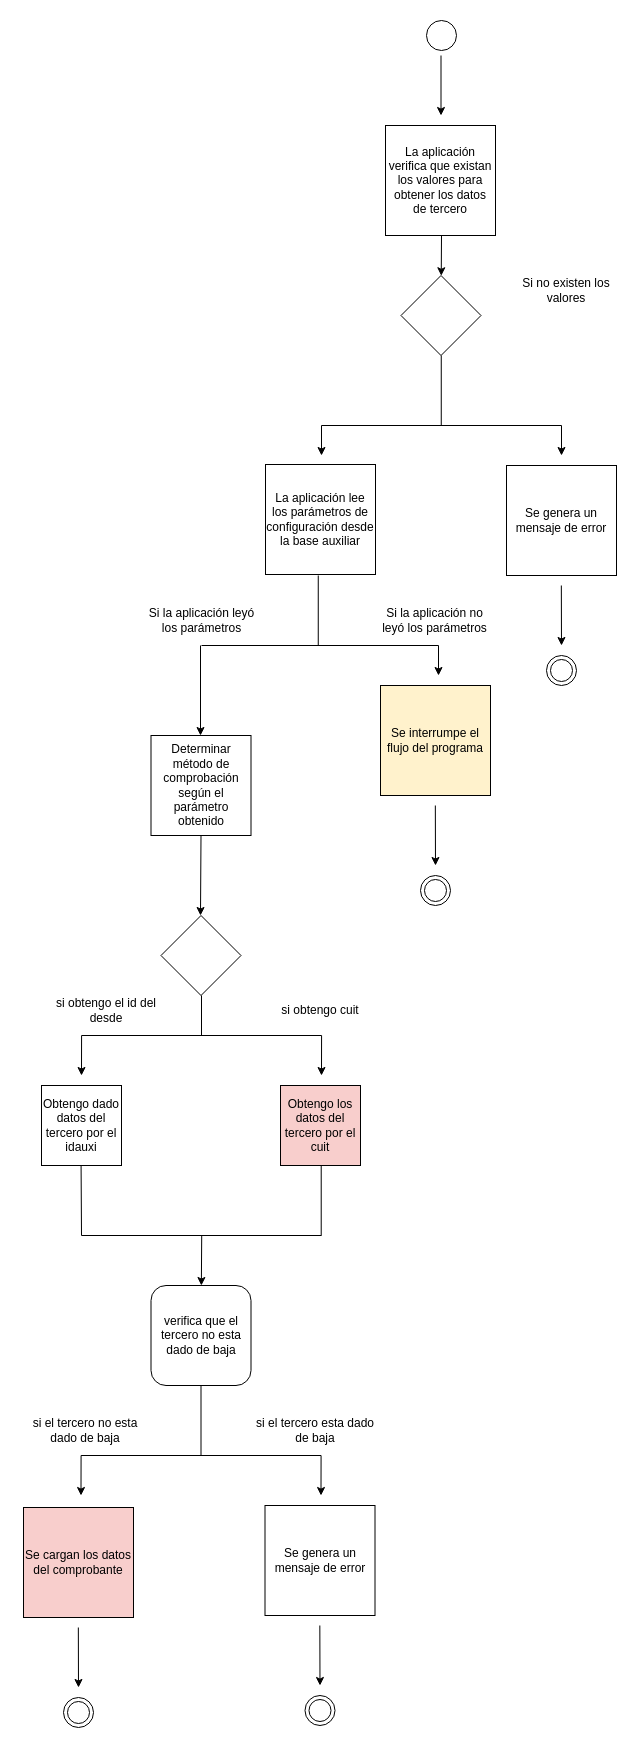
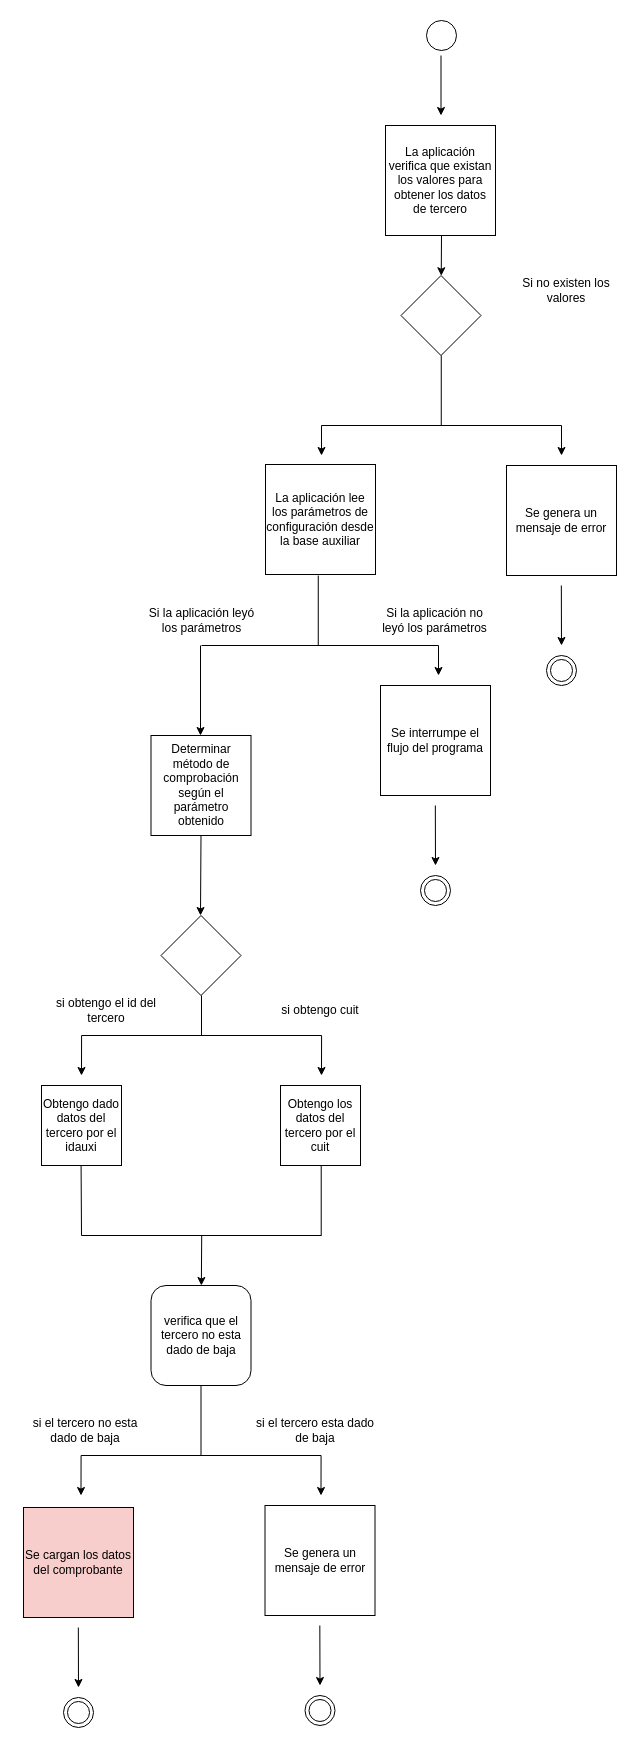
node "Se interrumpe el flujo del programa": fillcolor #fff2cc -> #ffffff
node "si obtengo el id del desde": label "si obtengo el id del desde" -> "si obtengo el id del tercero"
node "Obtengo los datos del tercero por el cuit": fillcolor #f8cecc -> #ffffff
